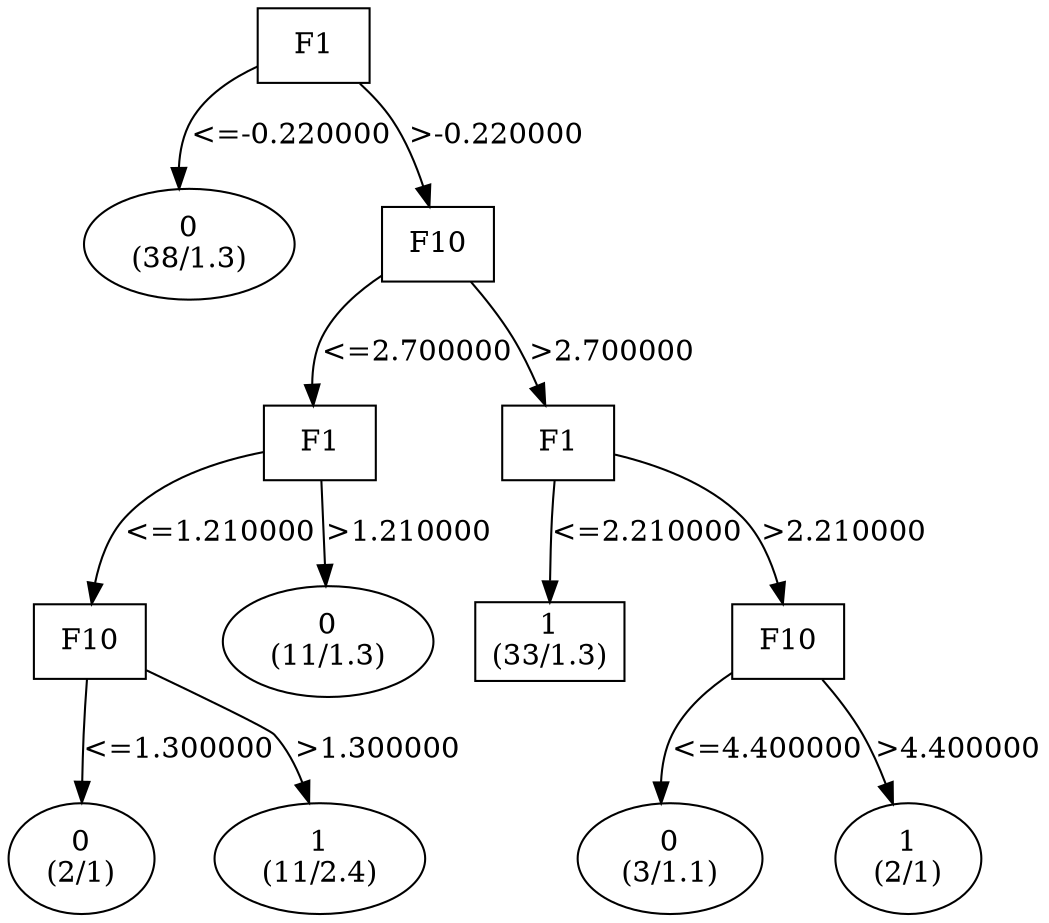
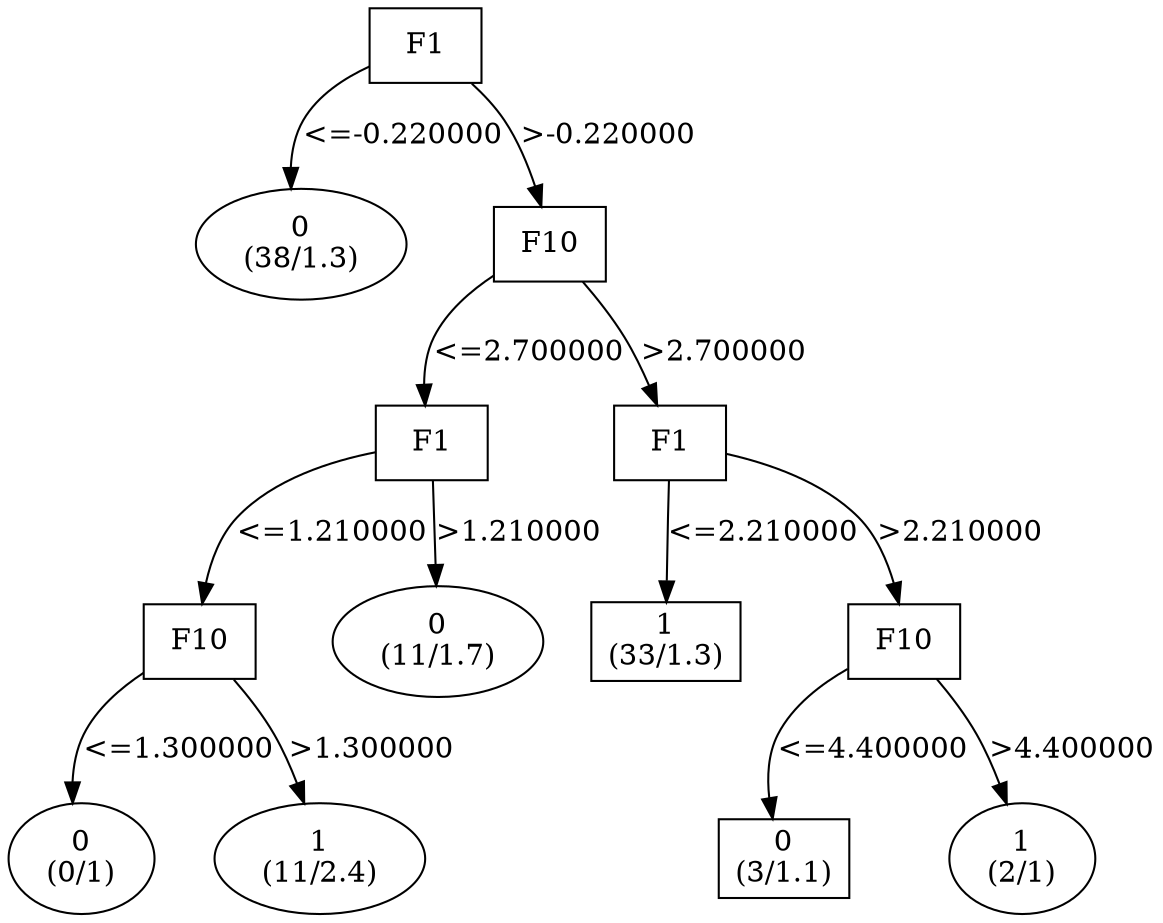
node "0 (11/1.3)": label "0 (11/1.3)" -> "0 (11/1.7)"
node "0 (2/1)": label "0 (2/1)" -> "0 (0/1)"
node "0 (3/1.1)": shape ellipse -> box
